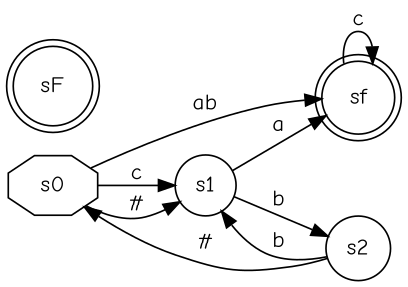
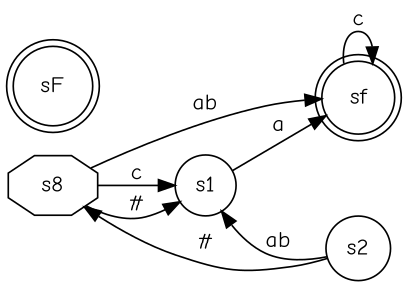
node "s0": label "s0" -> "s8"
edge "s1" -> "s2": removed, label "b"
edge "s2" -> "s1": label "b" -> "ab"
